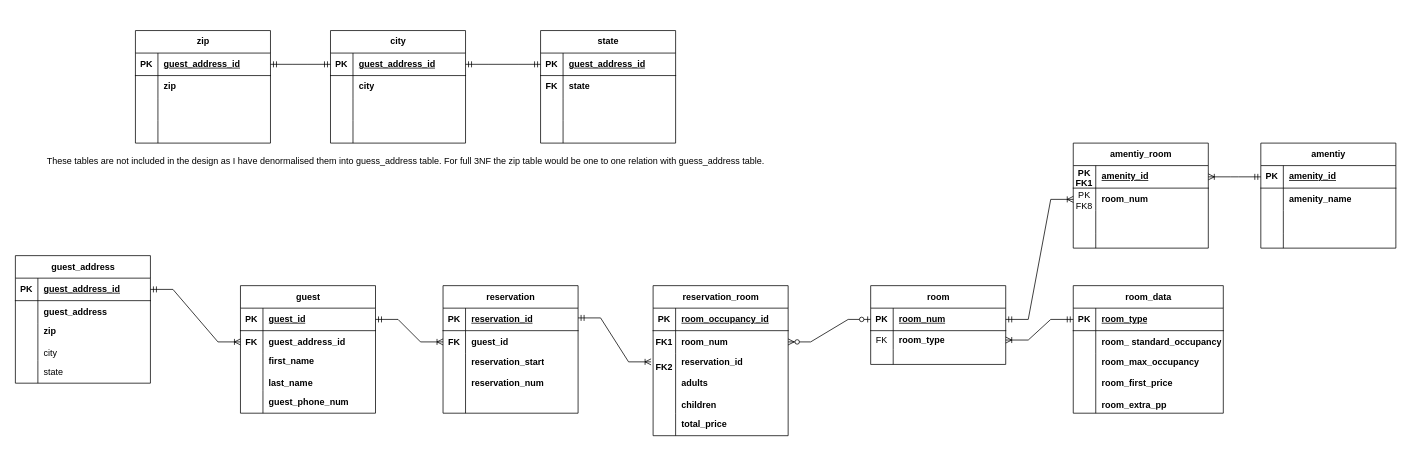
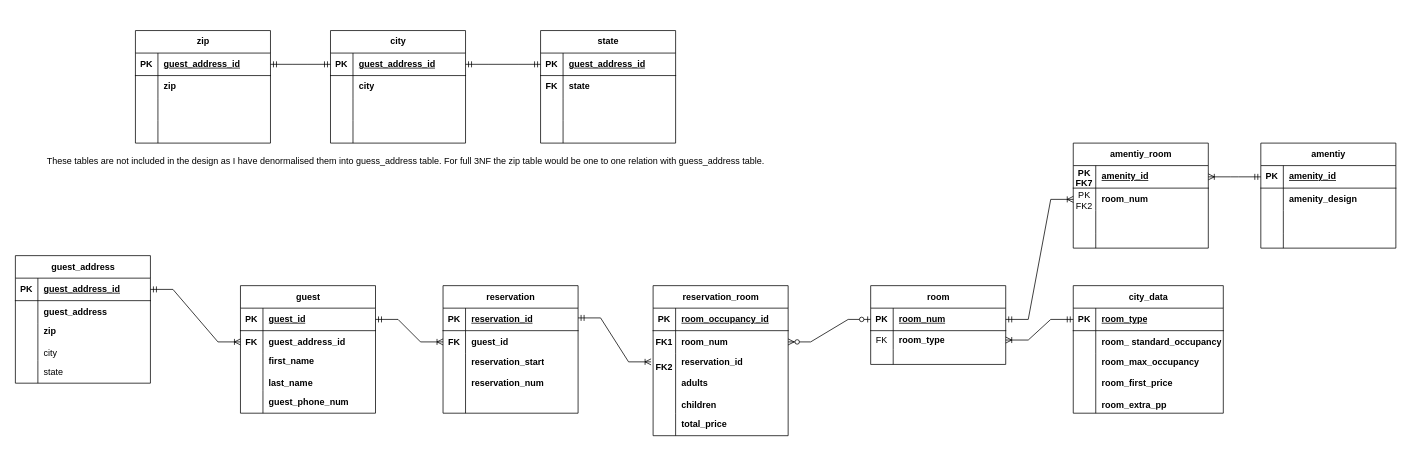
node "PK FK1": label "PK FK1" -> "PK FK7"
node "PK FK8": label "PK FK8" -> "PK FK2"
node "amenity_name": label "amenity_name" -> "amenity_design"
node "room_data": label "room_data" -> "city_data"
